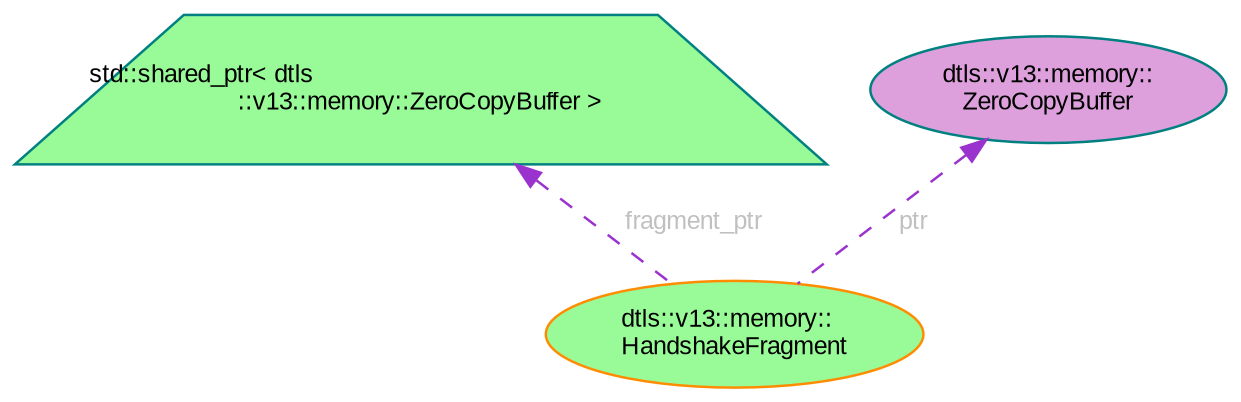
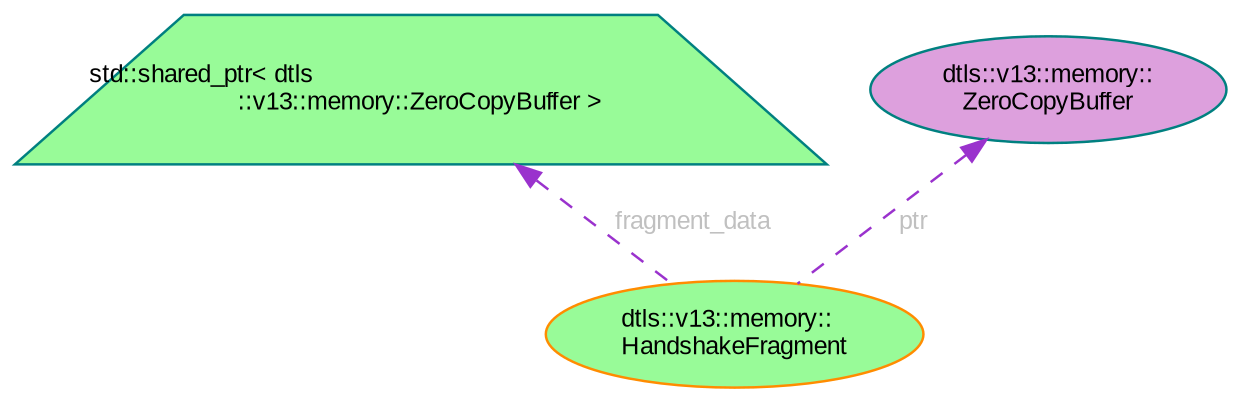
edge "dtls::v13::memory:: HandshakeFragment" -> "std::shared_ptr< dtls ::v13::memory::ZeroCopyBuffer >": label " fragment_ptr" -> " fragment_data"
